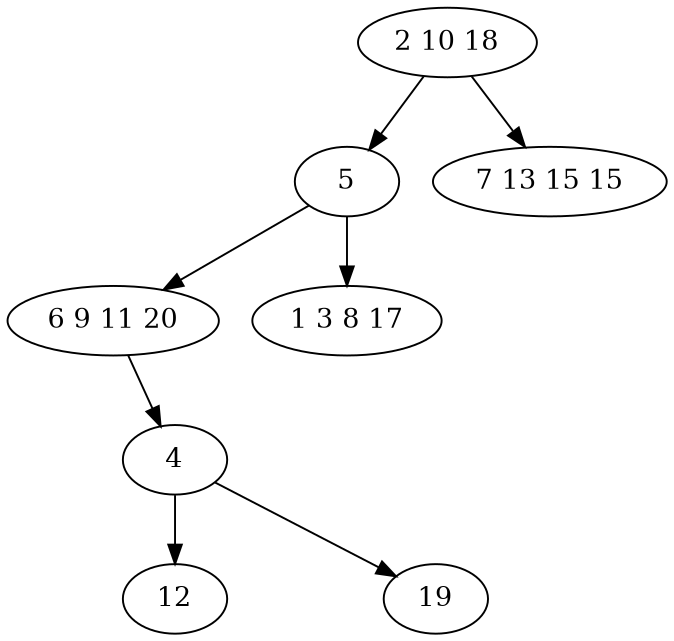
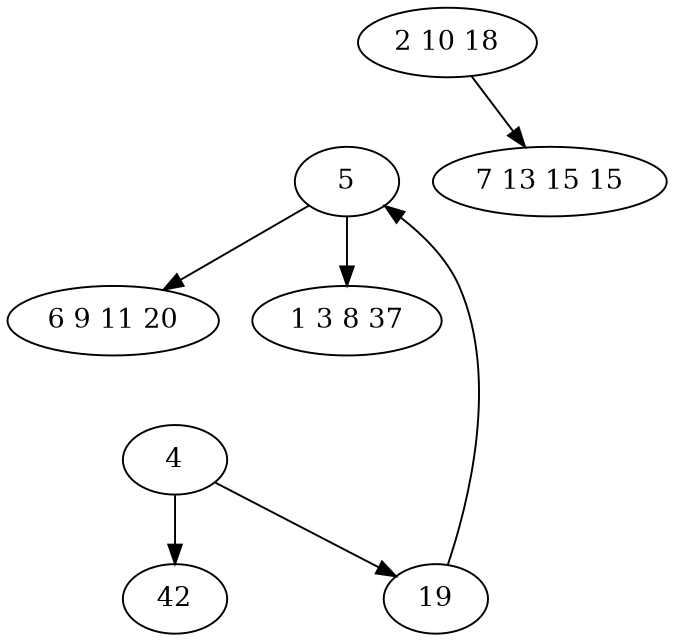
edge "2 10 18" -> "5": now "19" -> "5"
node "1 3 8 17": label "1 3 8 17" -> "1 3 8 37"
edge "6 9 11 20" -> "4": removed
node "12": label "12" -> "42"
